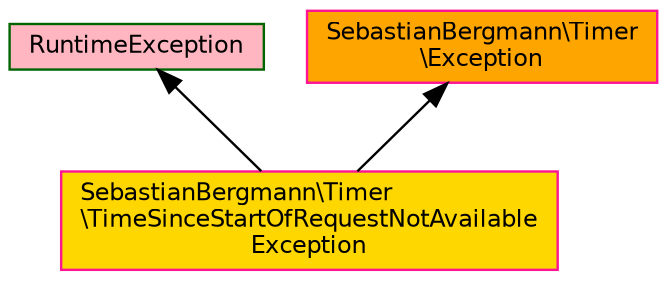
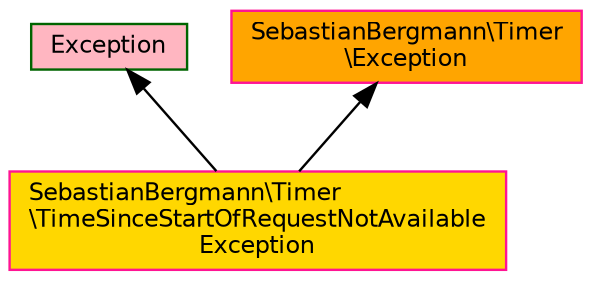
node "RuntimeException": label "RuntimeException" -> "Exception"
